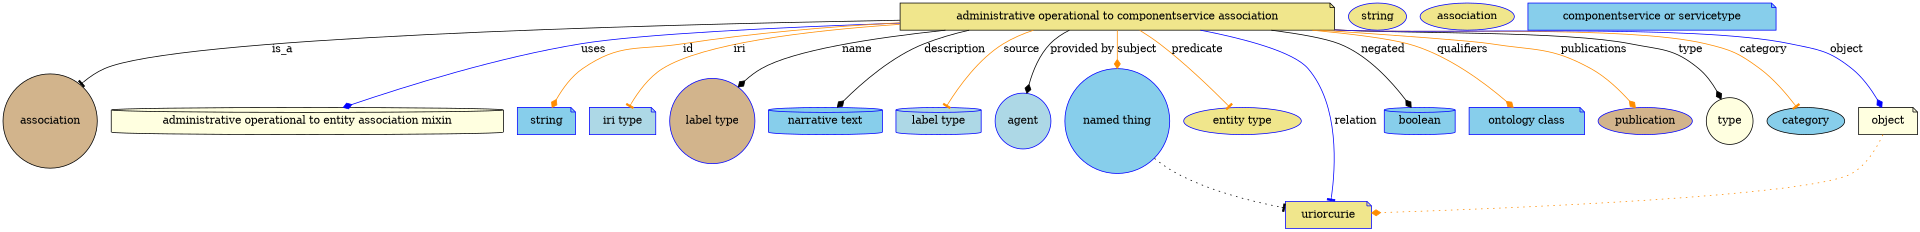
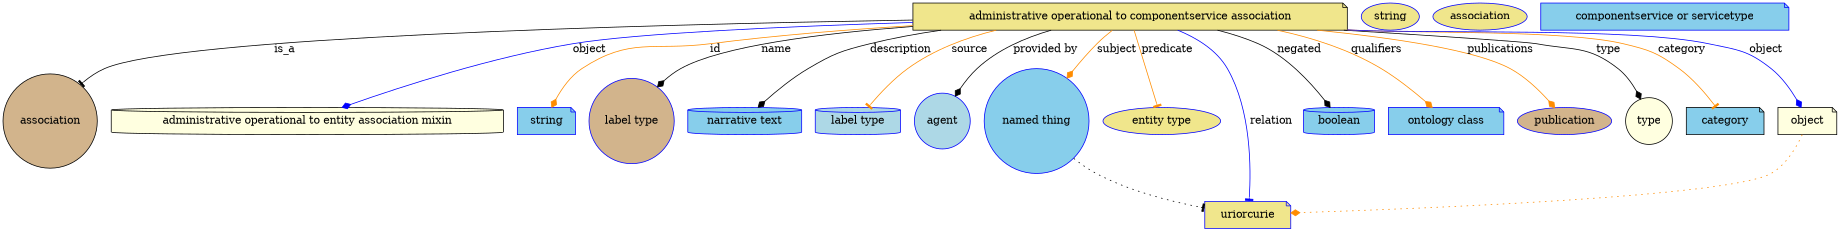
edge "administrative operational to componentservice association" -> "administrative operational to entity association mixin": label "uses" -> "object"
node "iri type": removed
node "category": shape ellipse -> note
